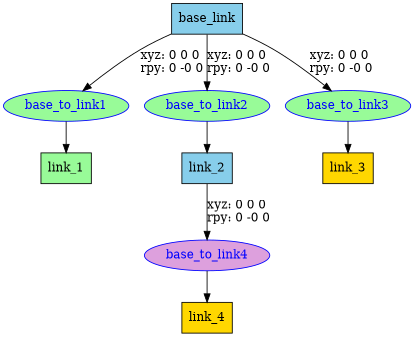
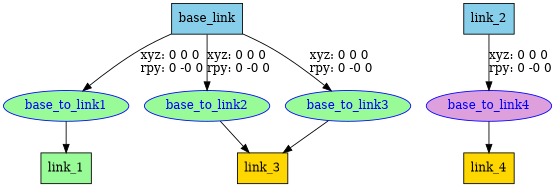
edge "base_to_link2" -> "link_2": now "base_to_link2" -> "link_3"
